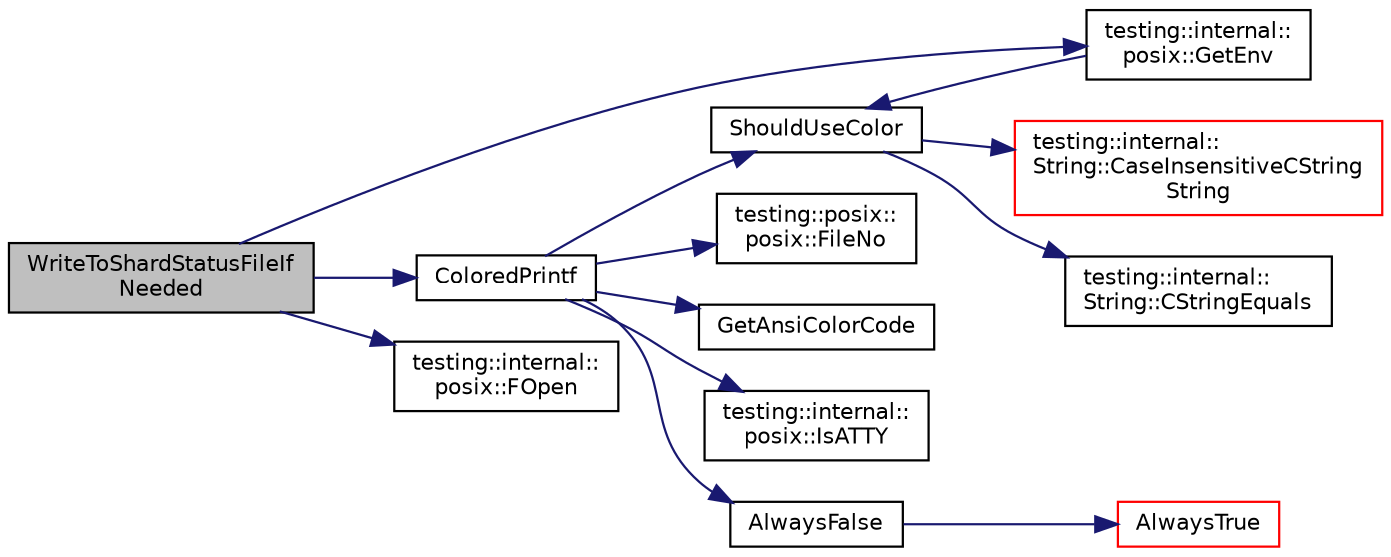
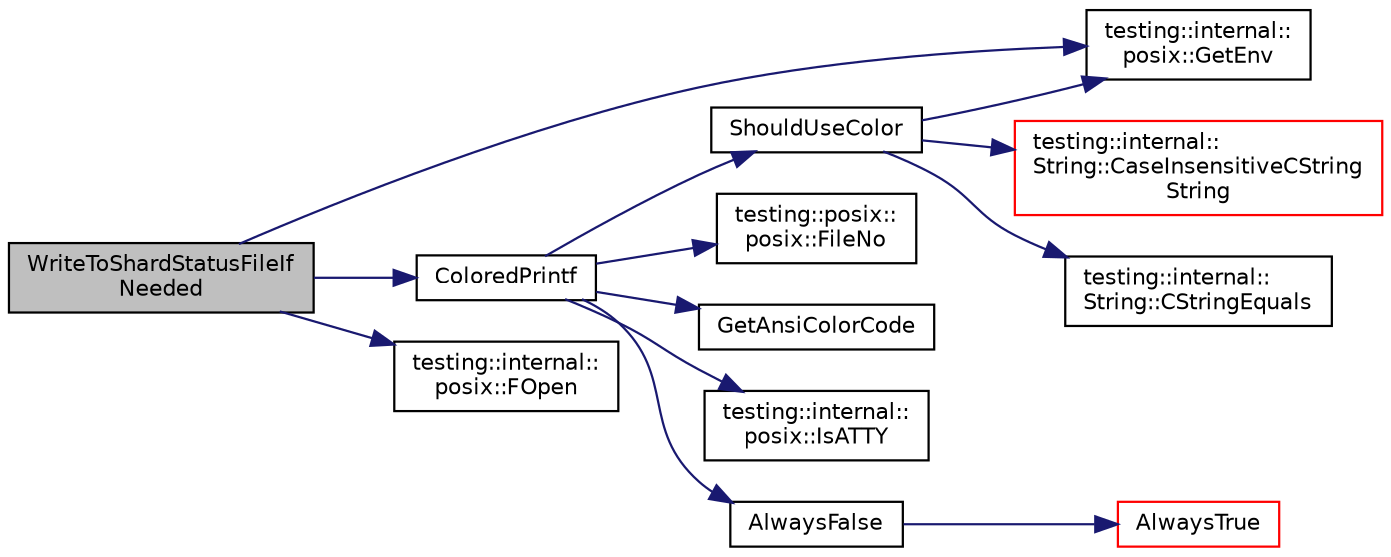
edge "testing::internal:: posix::GetEnv" -> "ShouldUseColor": reversed
